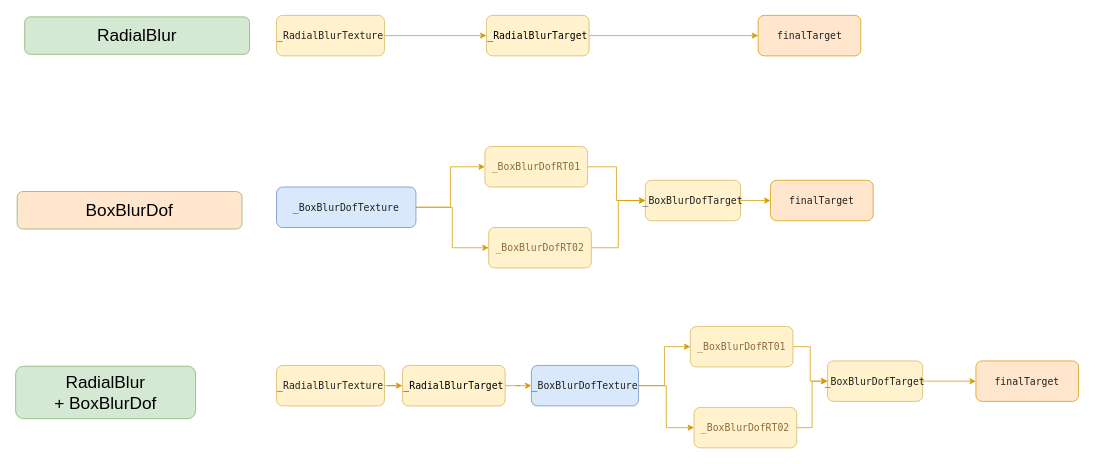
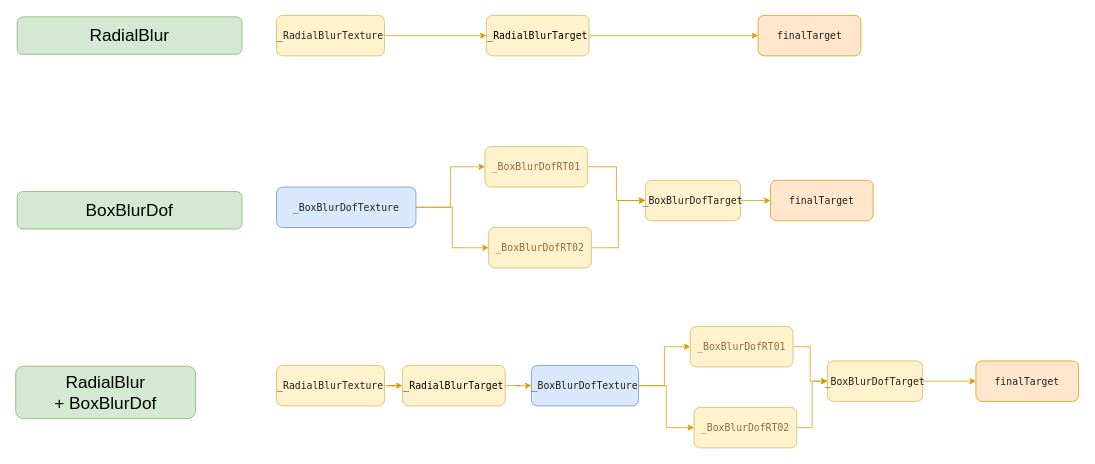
node "RadialBlur": moved (137, 36) -> (129, 36)
node "BoxBlurDof": fillcolor #ffe6cc -> #d5e8d4
